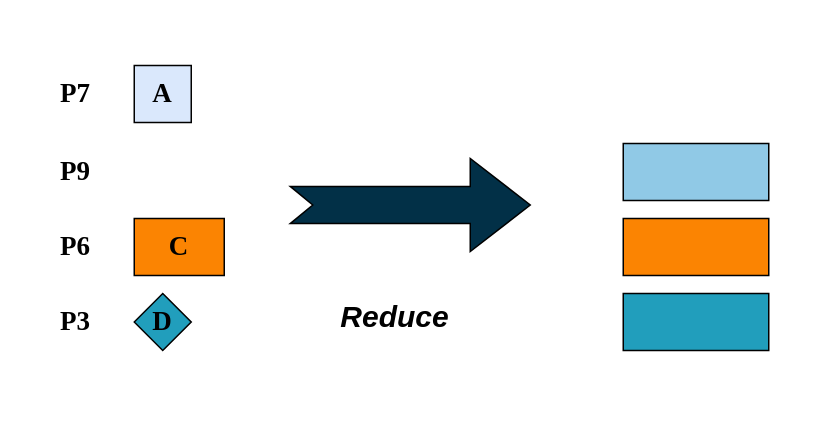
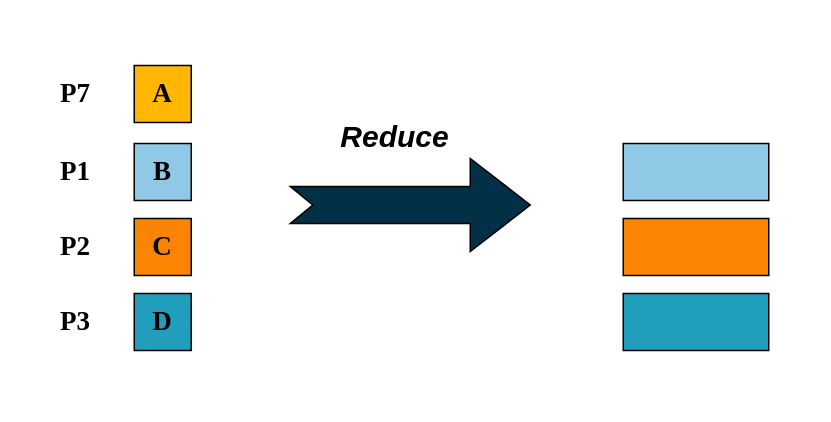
node "A": fillcolor #dae8fc -> #ffb703
node "P9": label "P9" -> "P1"
node "B": added
node "P6": label "P6" -> "P2"
node "C": size 90x57 -> 57x57
node "Reduce": moved (395, 316) -> (395, 136)
node "D": shape diamond -> rectangle
